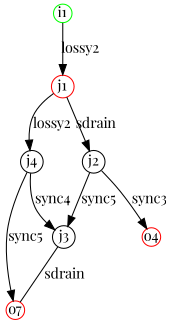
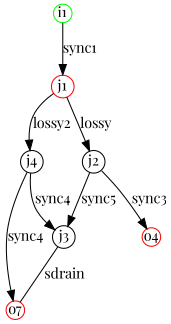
edge "i1" -> "j1": label "lossy2" -> "sync1"
edge "j1" -> "j2": label "sdrain" -> "lossy"
edge "j4" -> "o7": label "sync5" -> "sync4"
